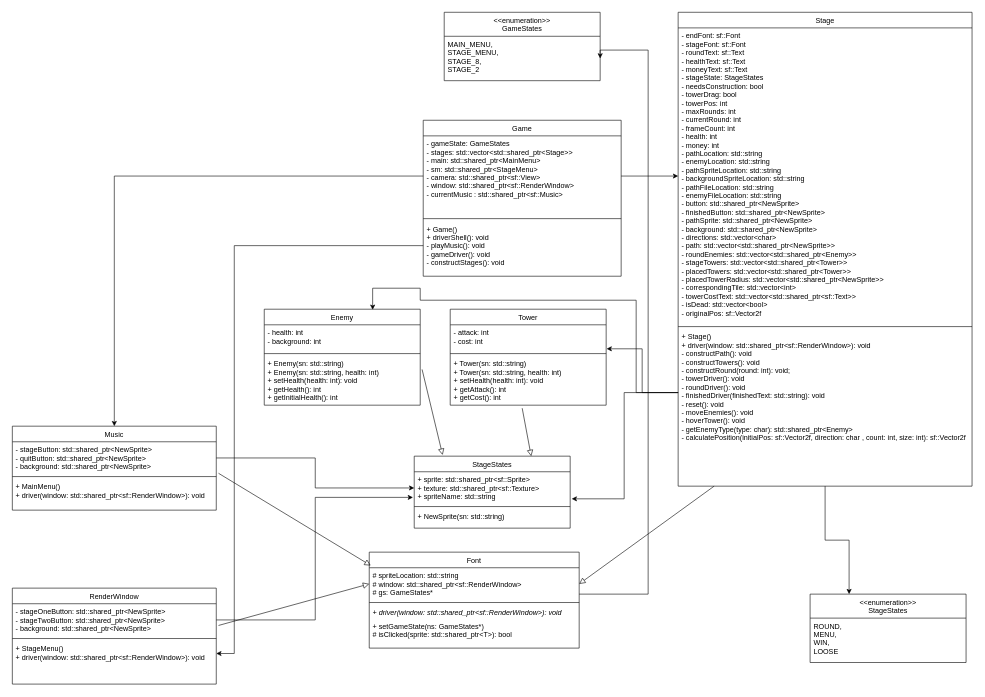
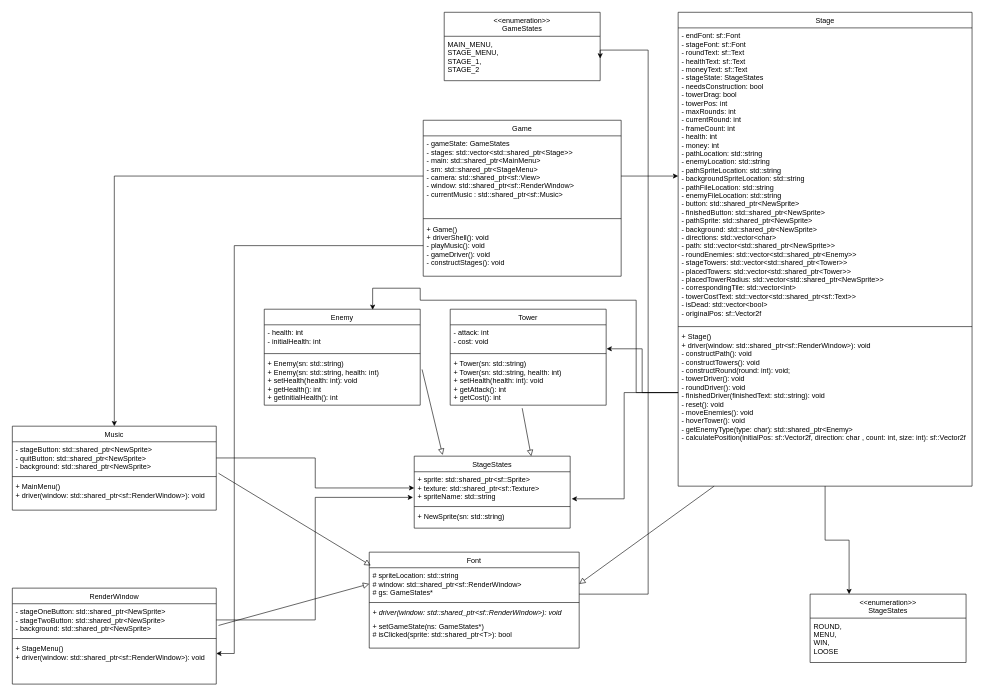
node "MAIN_MENU, STAGE_MENU, STAGE_8, STAGE_2": label "MAIN_MENU, STAGE_MENU, STAGE_8, STAGE_2" -> "MAIN_MENU, STAGE_MENU, STAGE_1, STAGE_2"
node "- health: int - background: int": label "- health: int - background: int" -> "- health: int - initialHealth: int"
node "- attack: int - cost: int": label "- attack: int - cost: int" -> "- attack: int - cost: void"
